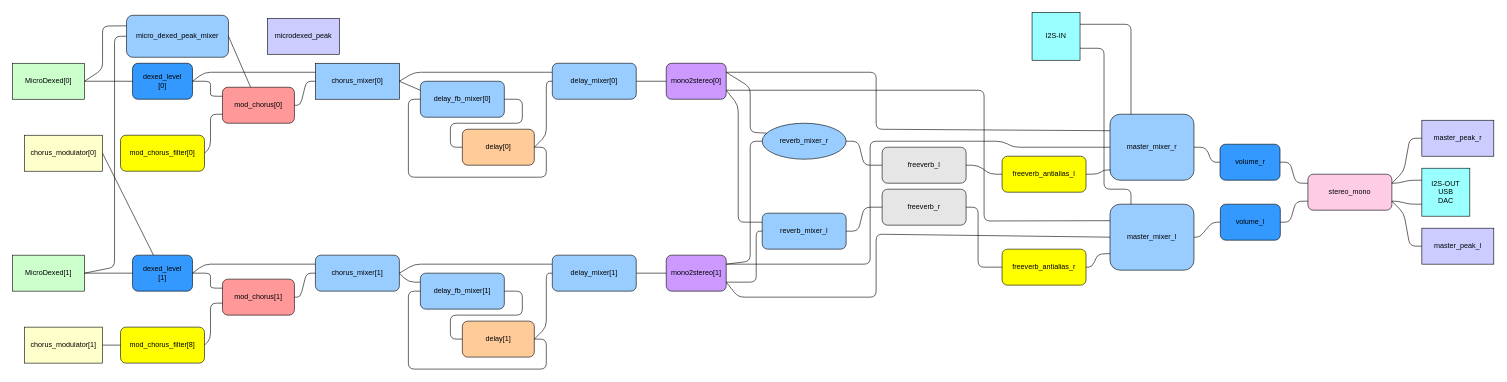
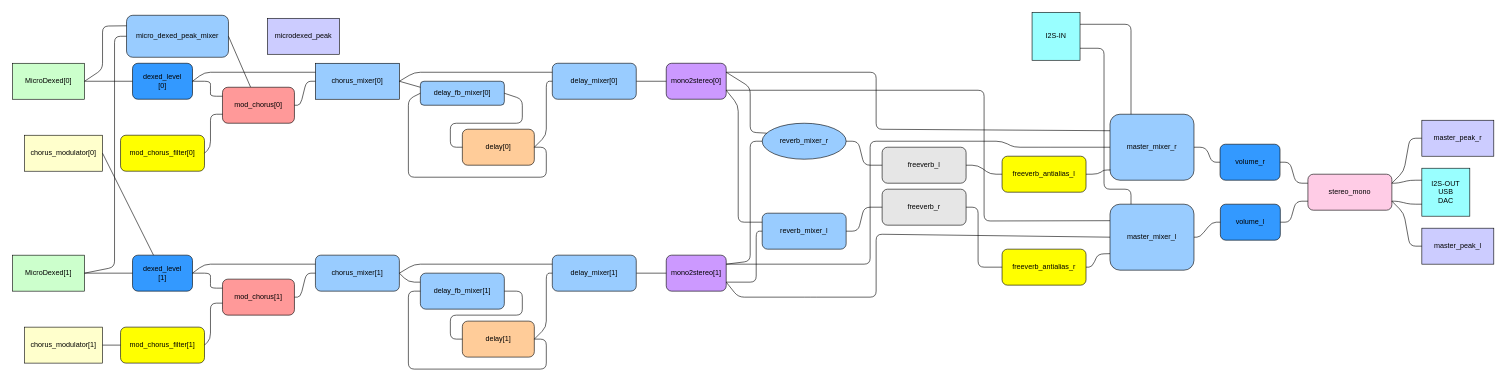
node "delay_fb_mixer[0]": size 84x36 -> 84x24
node "mod_chorus_filter[8]": label "mod_chorus_filter[8]" -> "mod_chorus_filter[1]"
